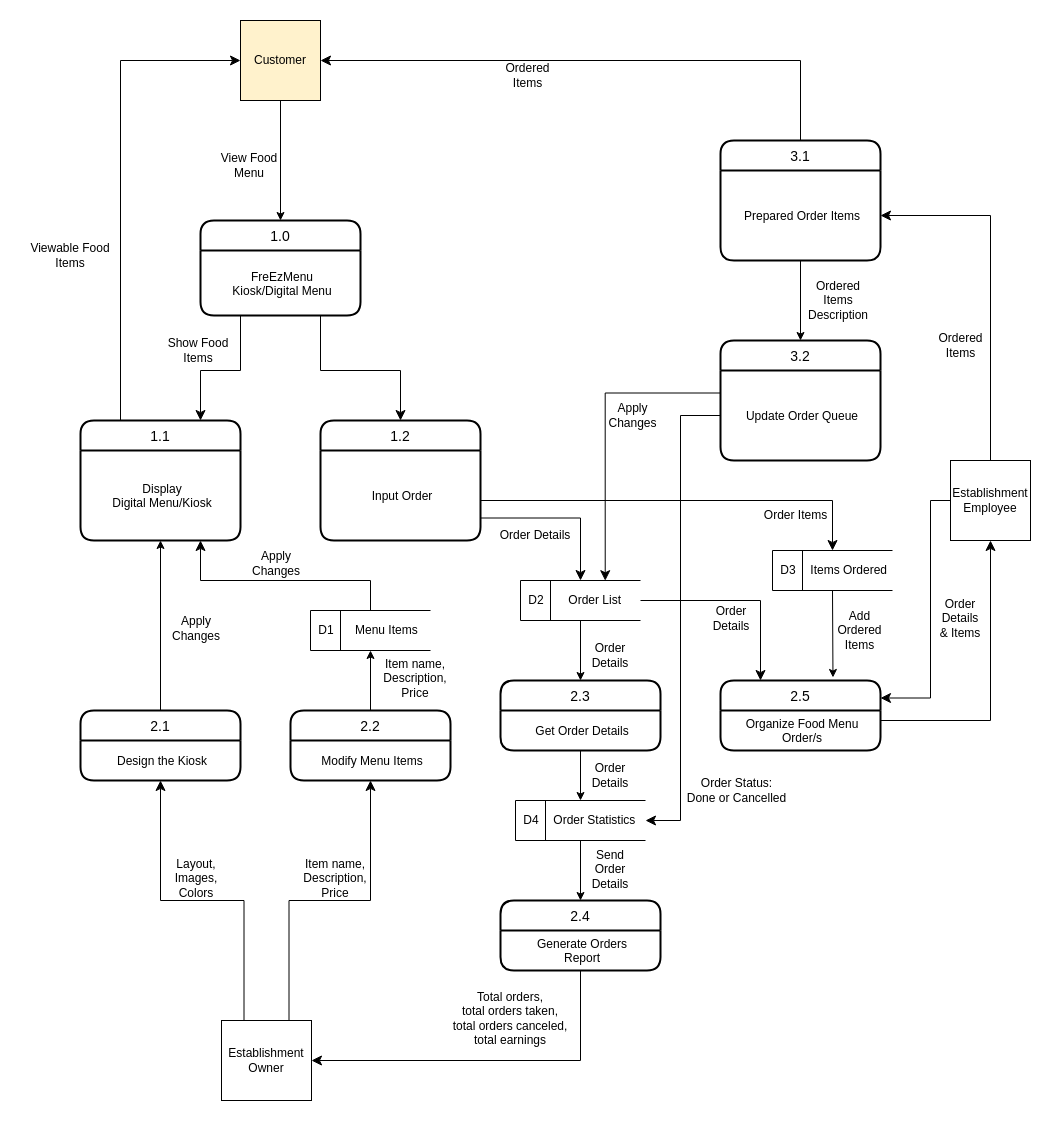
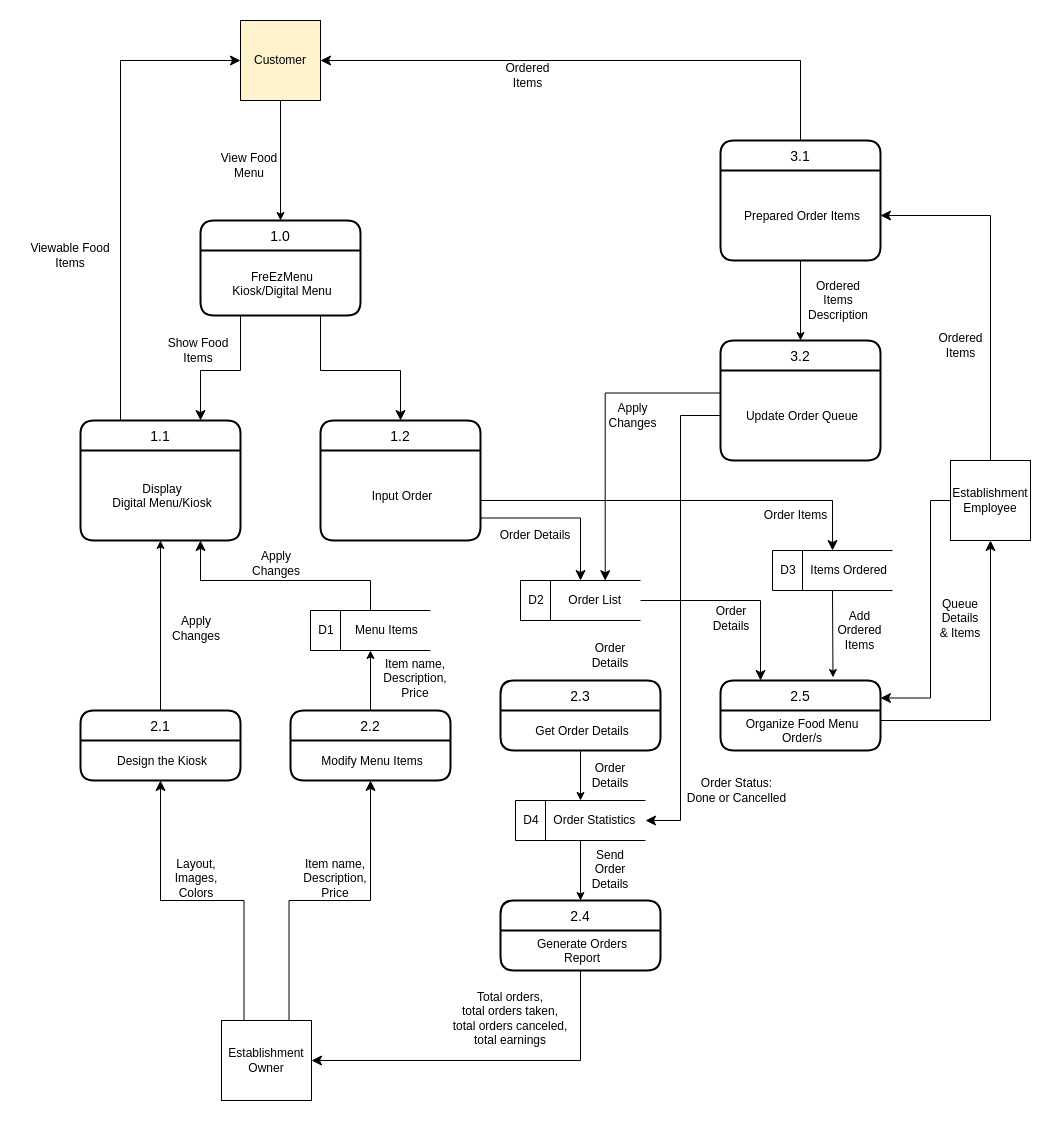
node "Order Details & Items": label "Order Details & Items" -> "Queue Details & Items"
edge "D2 Order List" -> "2.3": removed
